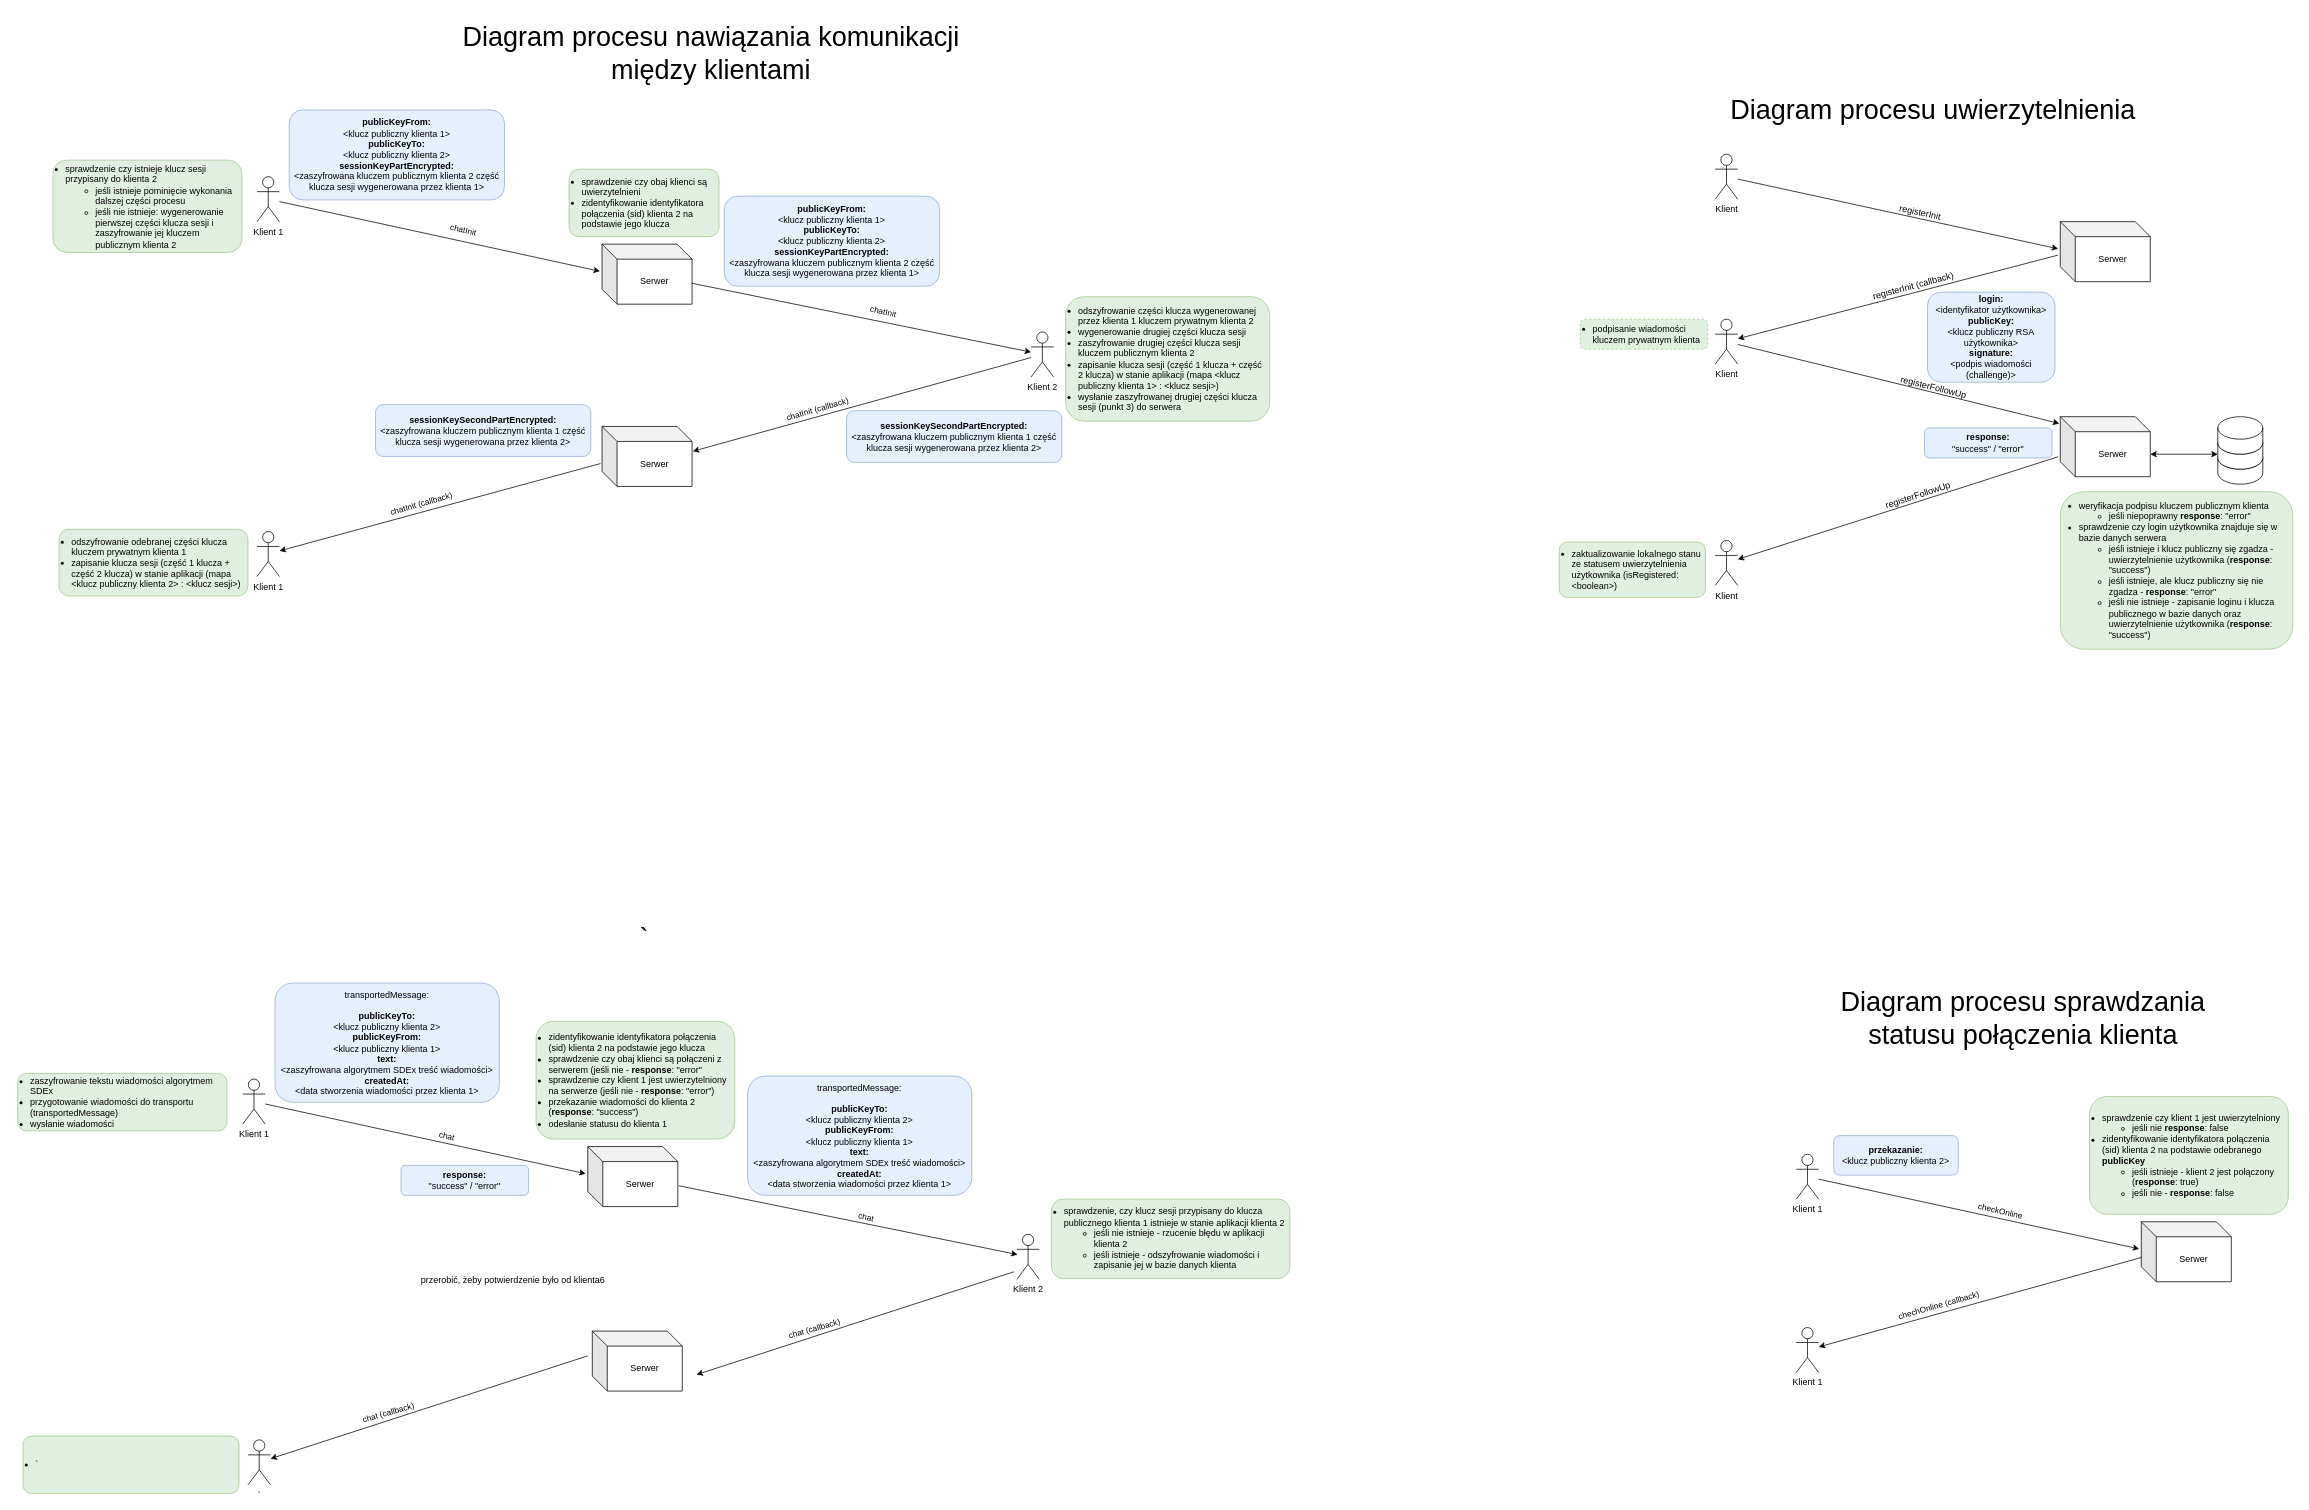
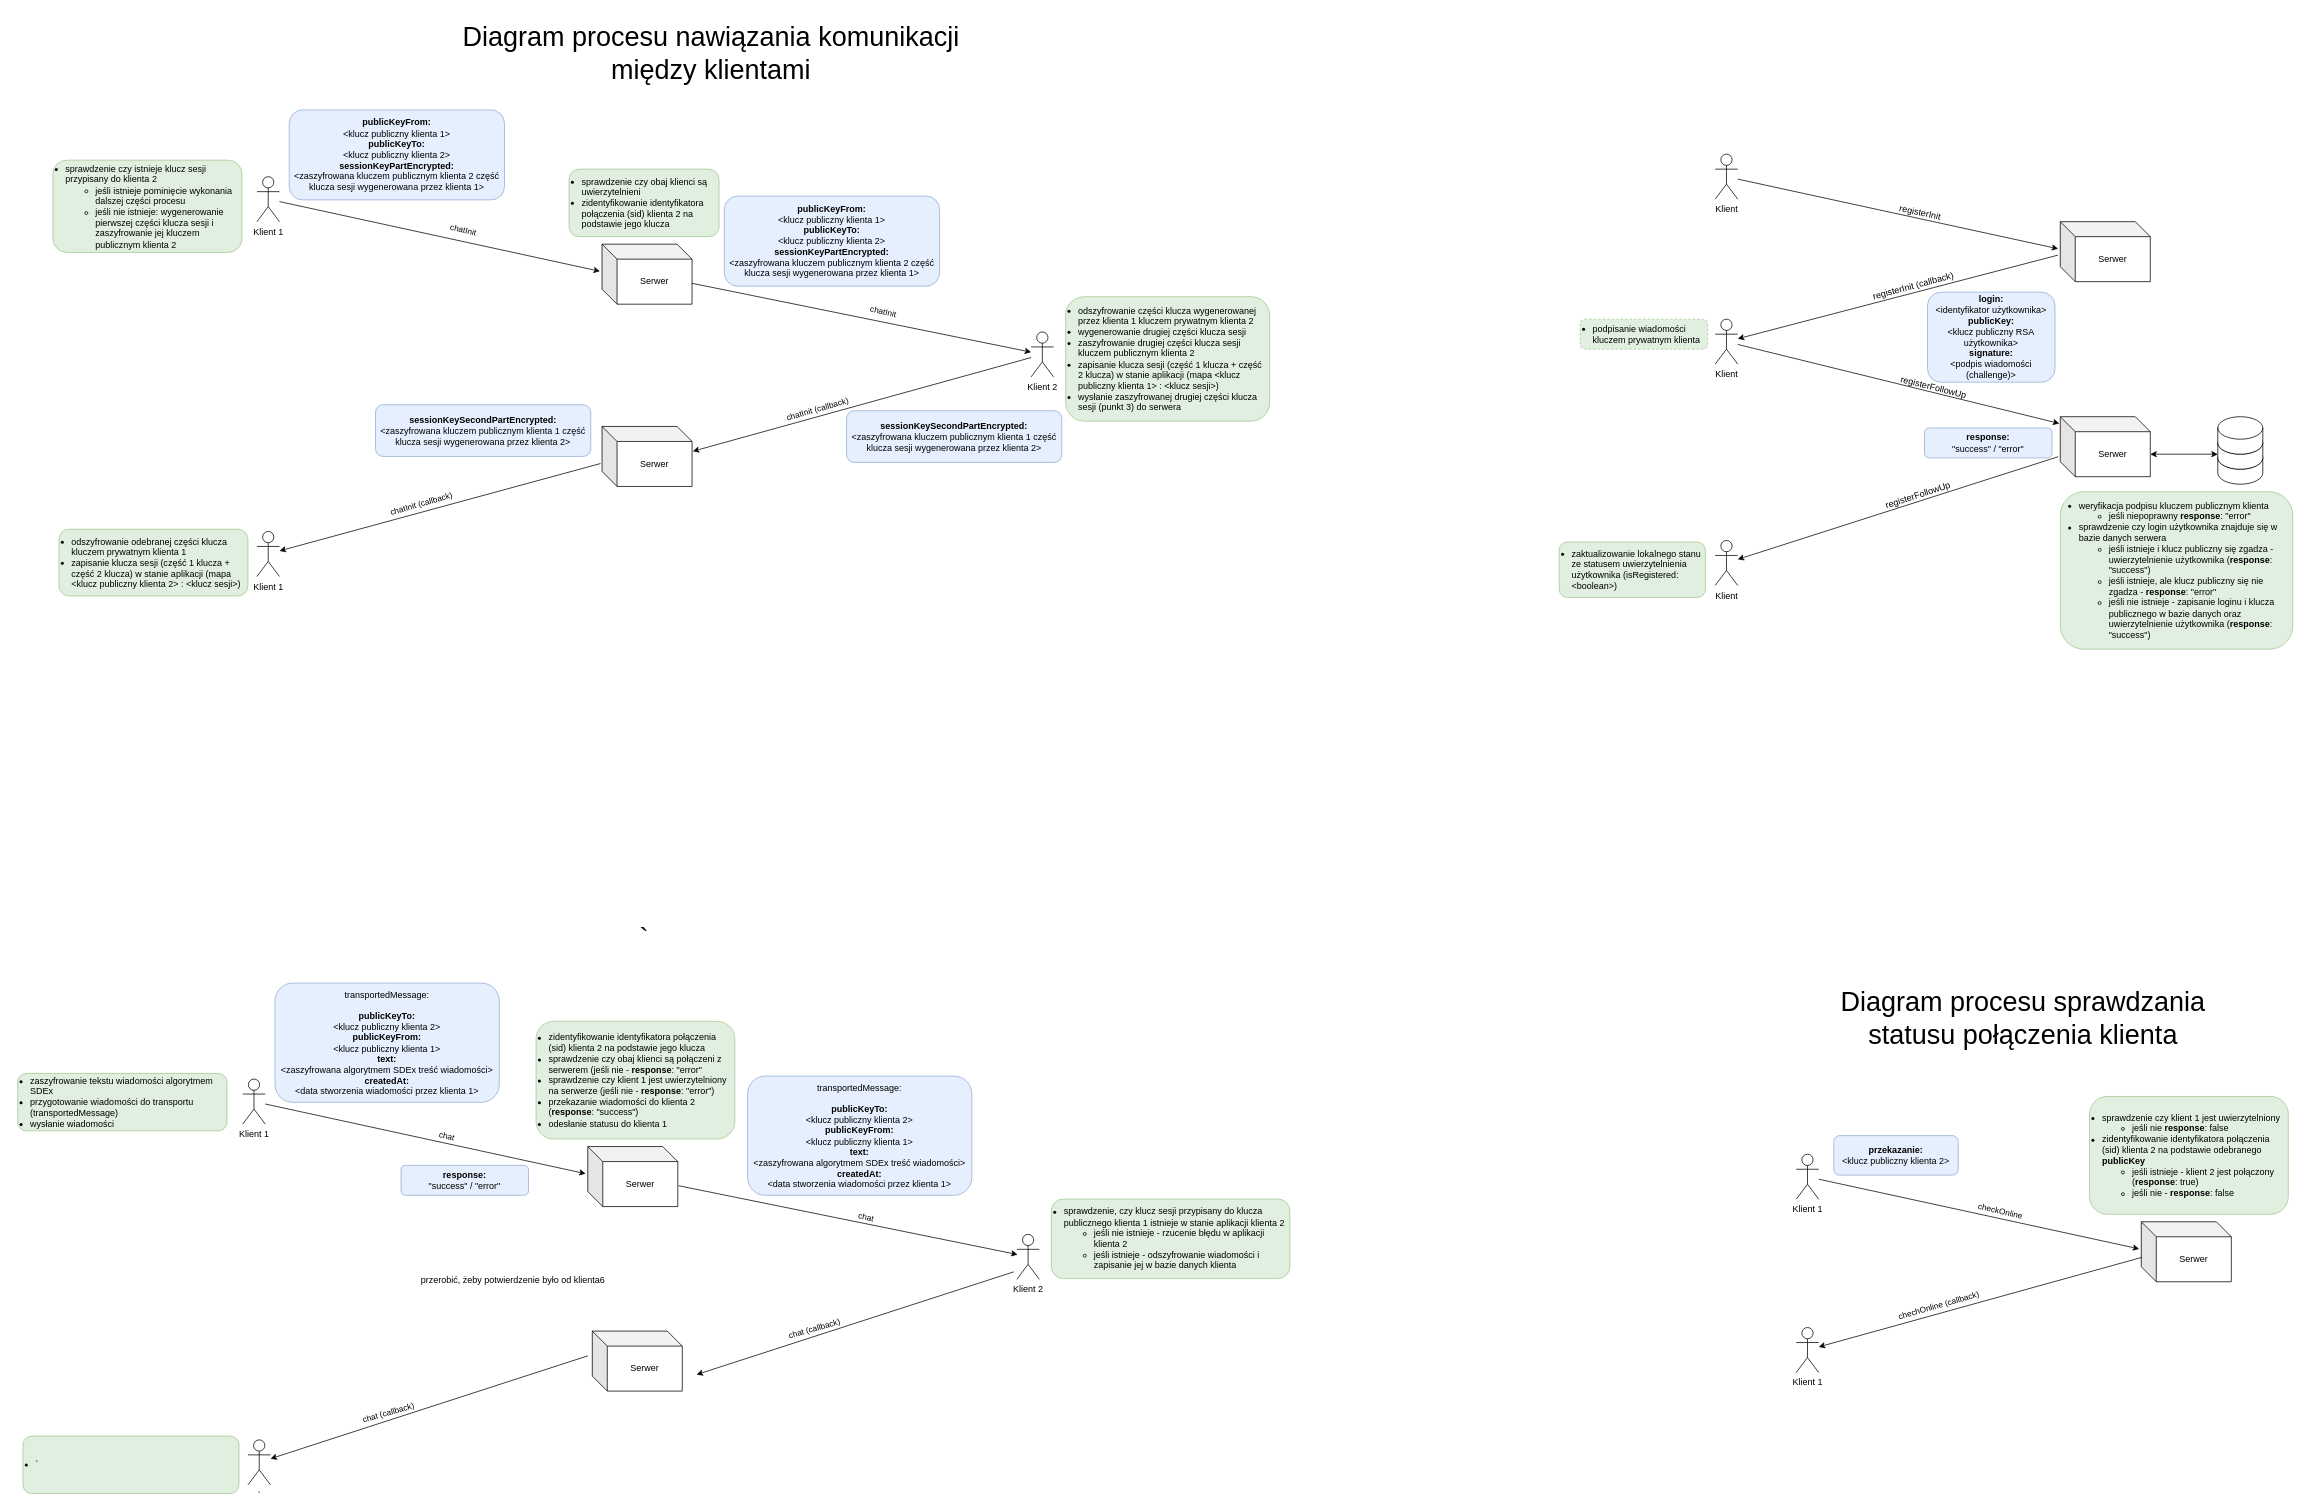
node "Diagram procesu uwierzytelnienia": removed
